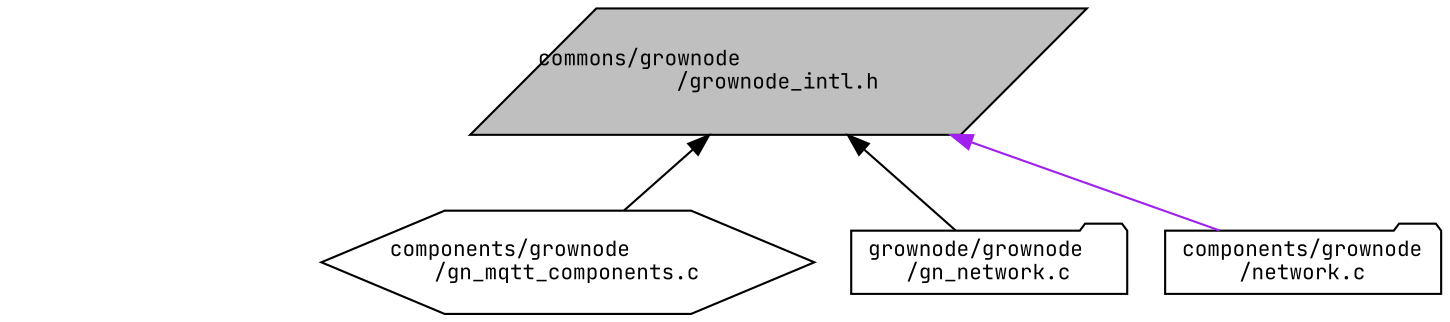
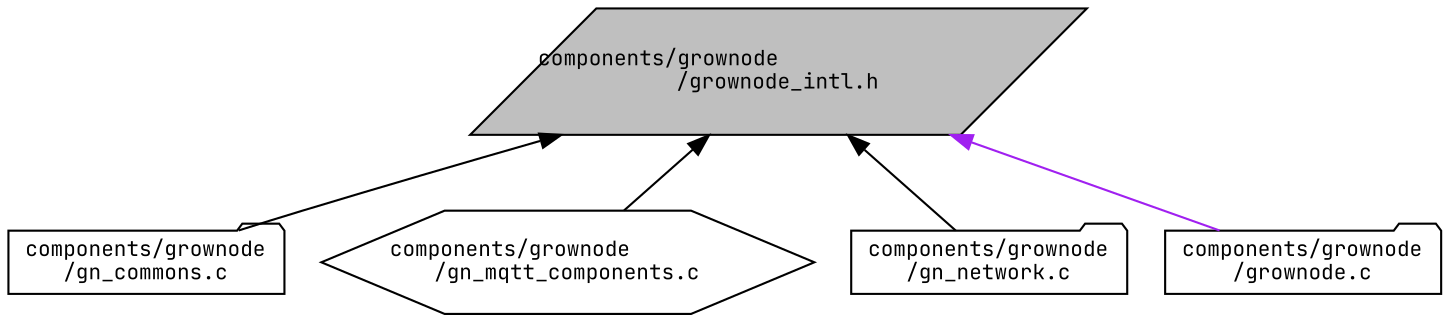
node "commons/grownode /grownode_intl.h": label "commons/grownode /grownode_intl.h" -> "components/grownode /grownode_intl.h"
node "components/grownode /gn_commons.c": added
node "grownode/grownode /gn_network.c": label "grownode/grownode /gn_network.c" -> "components/grownode /gn_network.c"
node "components/grownode /network.c": label "components/grownode /network.c" -> "components/grownode /grownode.c"
